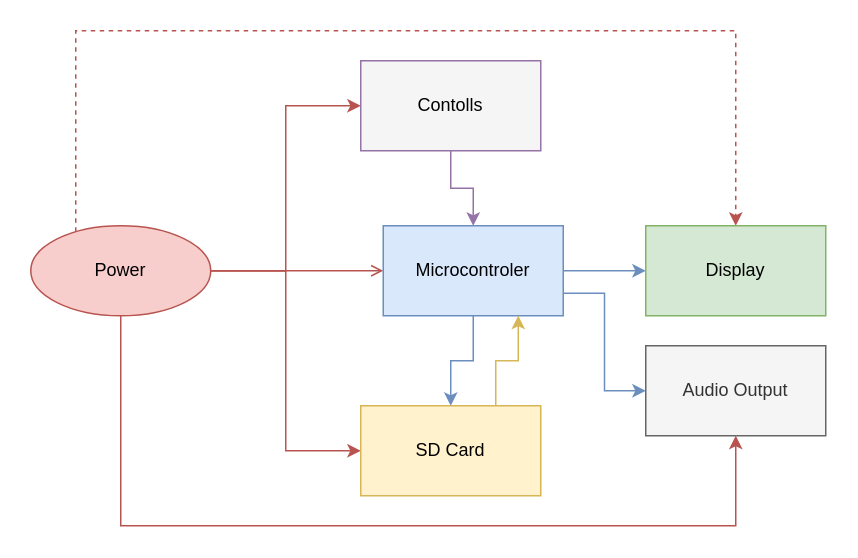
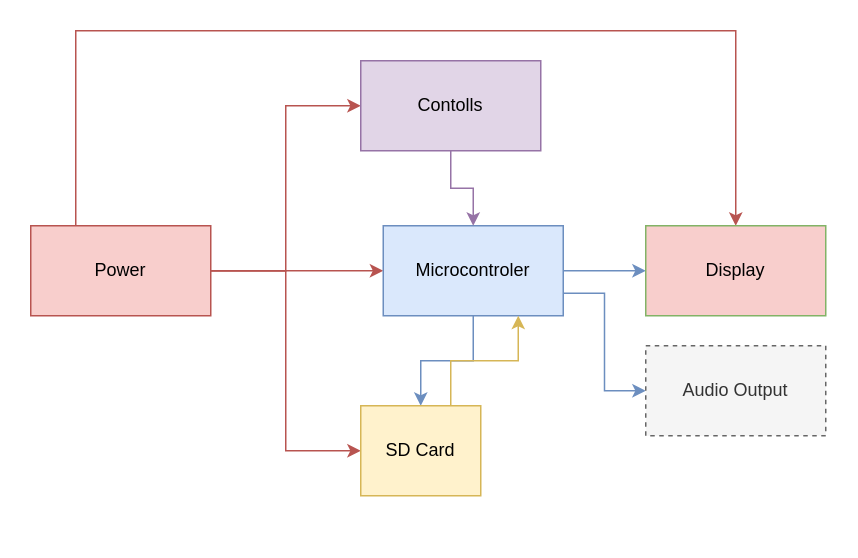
edge "Power" -> "Display": style dashed -> solid
node "Contolls": fillcolor #f5f5f5 -> #e1d5e7
node "Power": shape ellipse -> rectangle
edge "Power" -> "Microcontroler": arrowhead open -> classic
node "Display": fillcolor #d5e8d4 -> #f8cecc
node "Audio Output": style solid -> dashed
node "SD Card": size 180x90 -> 120x90
edge "Power" -> "Audio Output": removed
